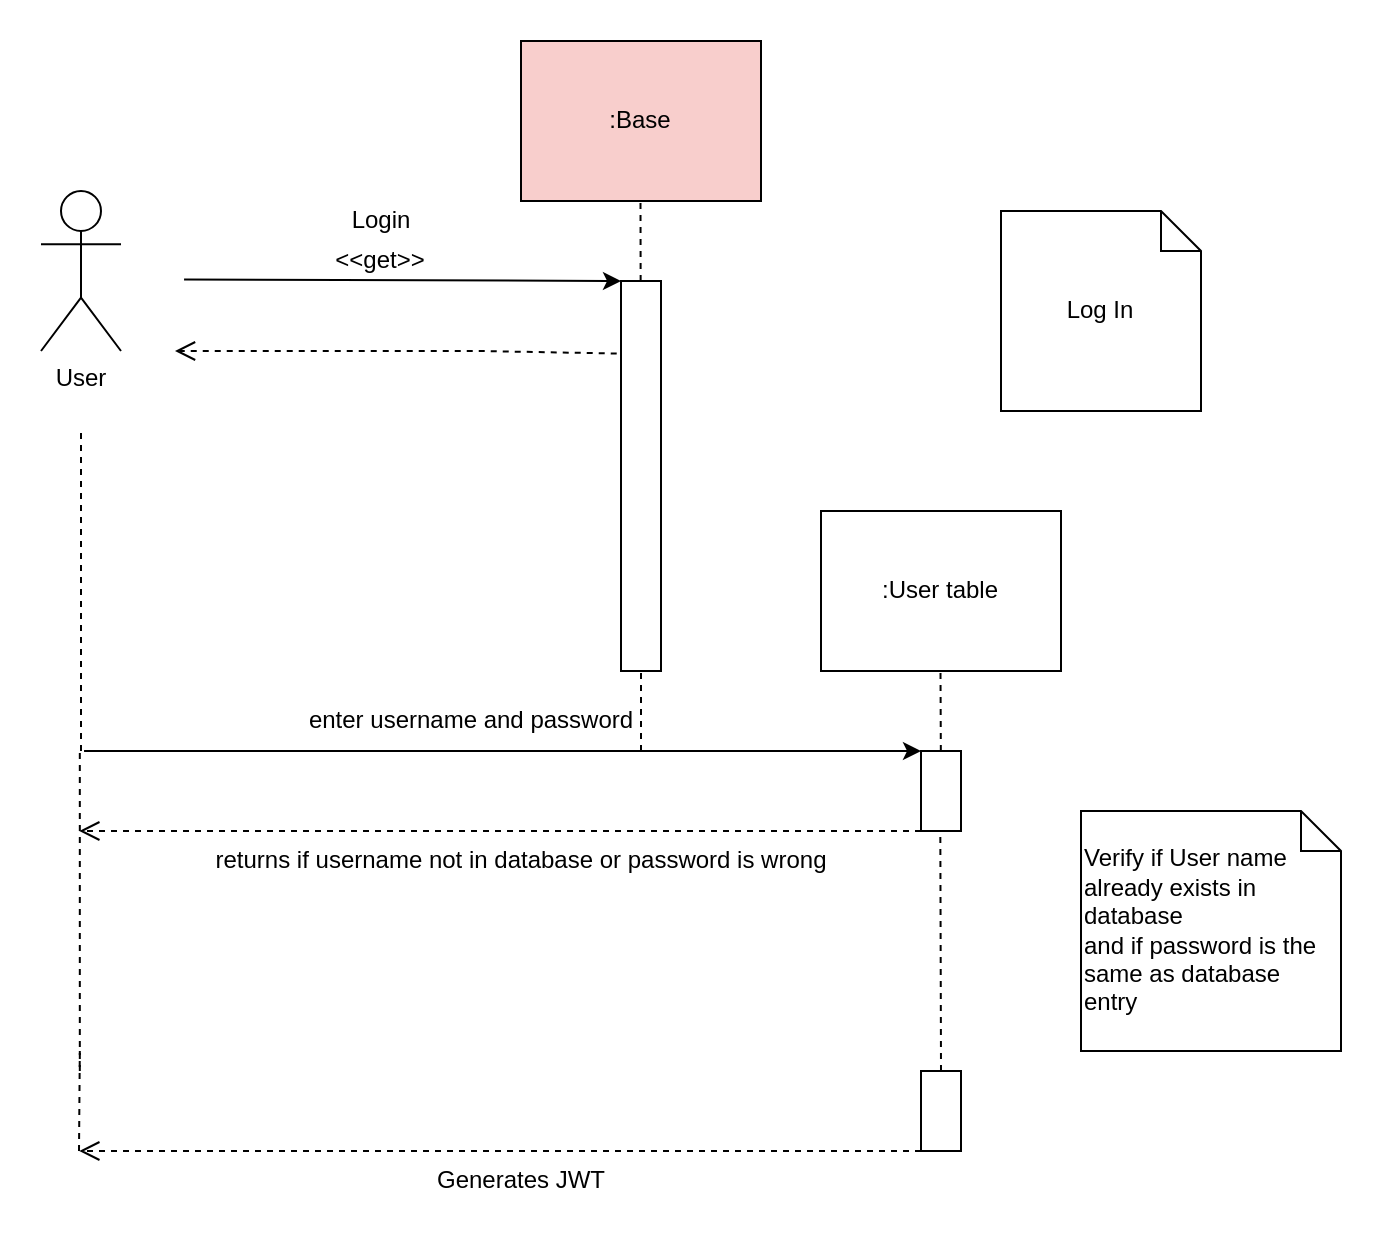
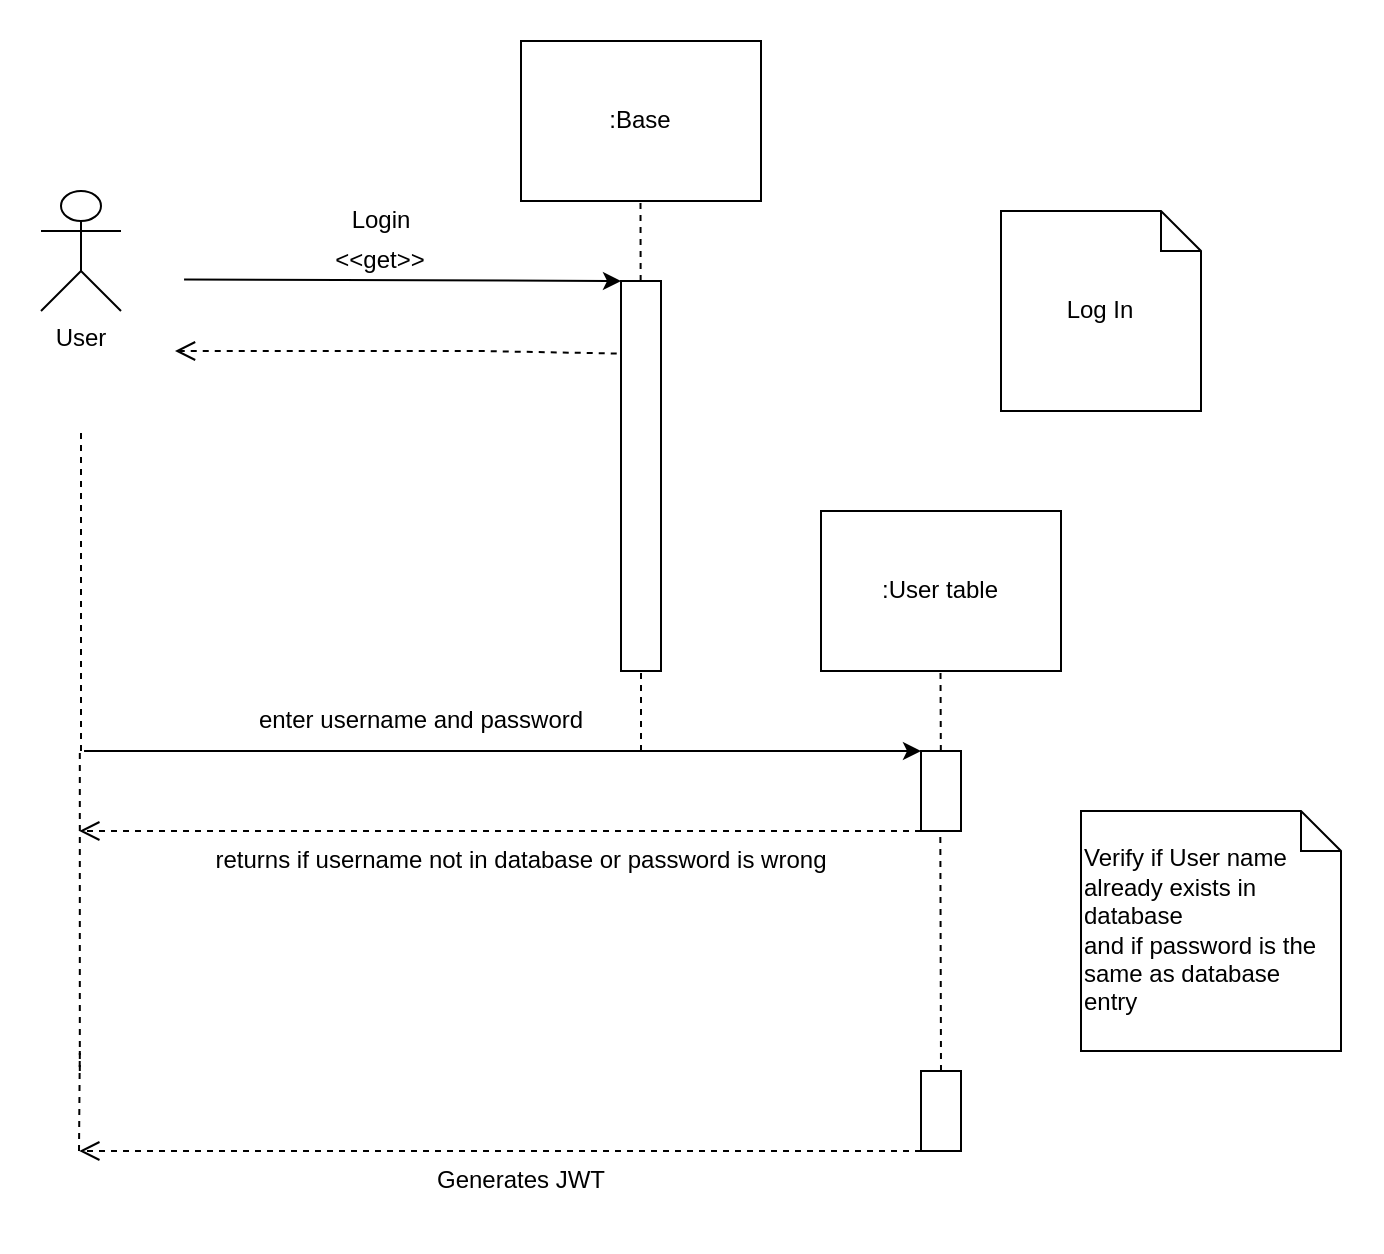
node ":Base": fillcolor #f8cecc -> #ffffff
node "User": size 80x160 -> 80x120
node "enter username and password": moved (471, 721) -> (421, 721)
